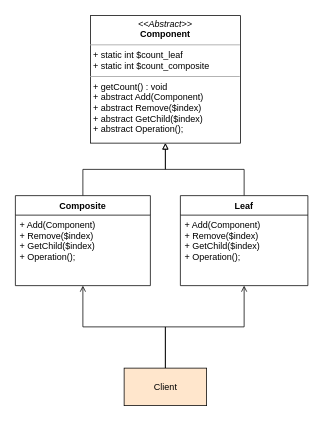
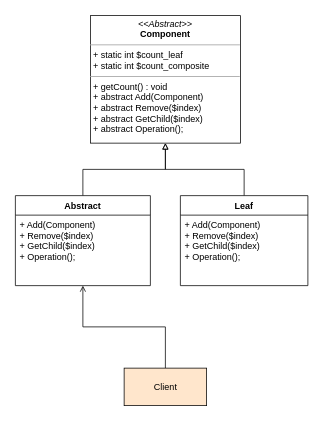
node "Composite": label "Composite" -> "Abstract"
edge "Client" -> "Leaf": removed
